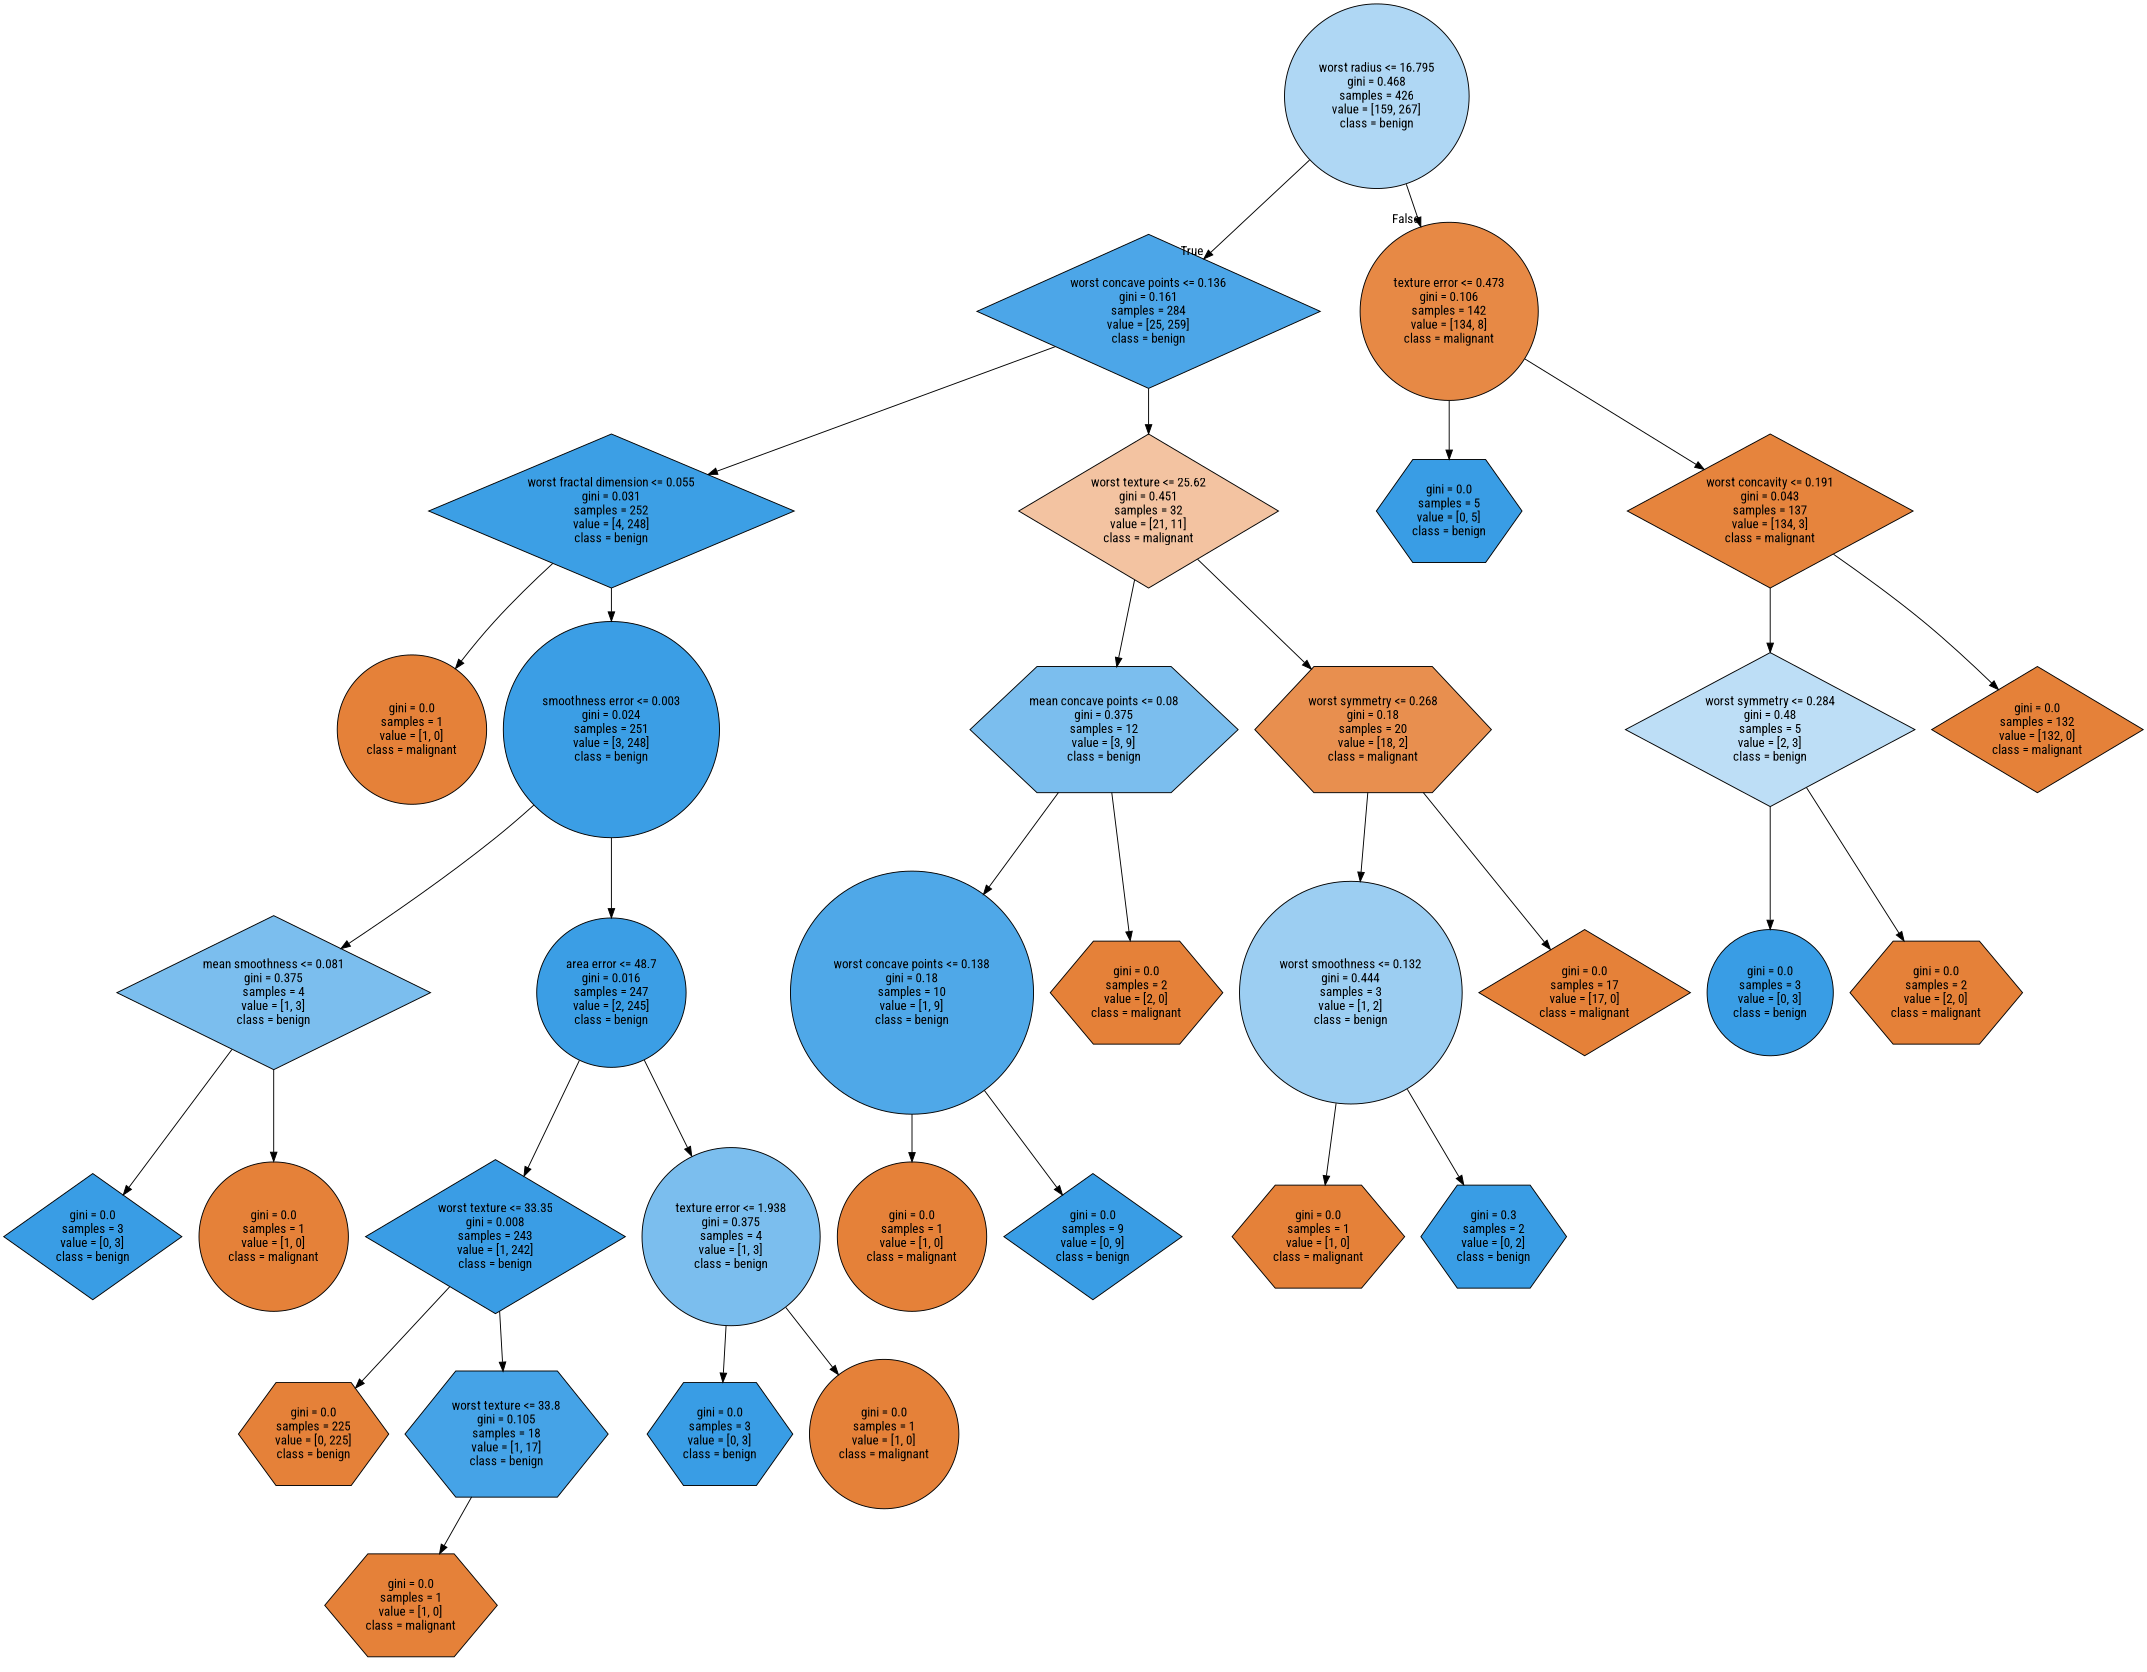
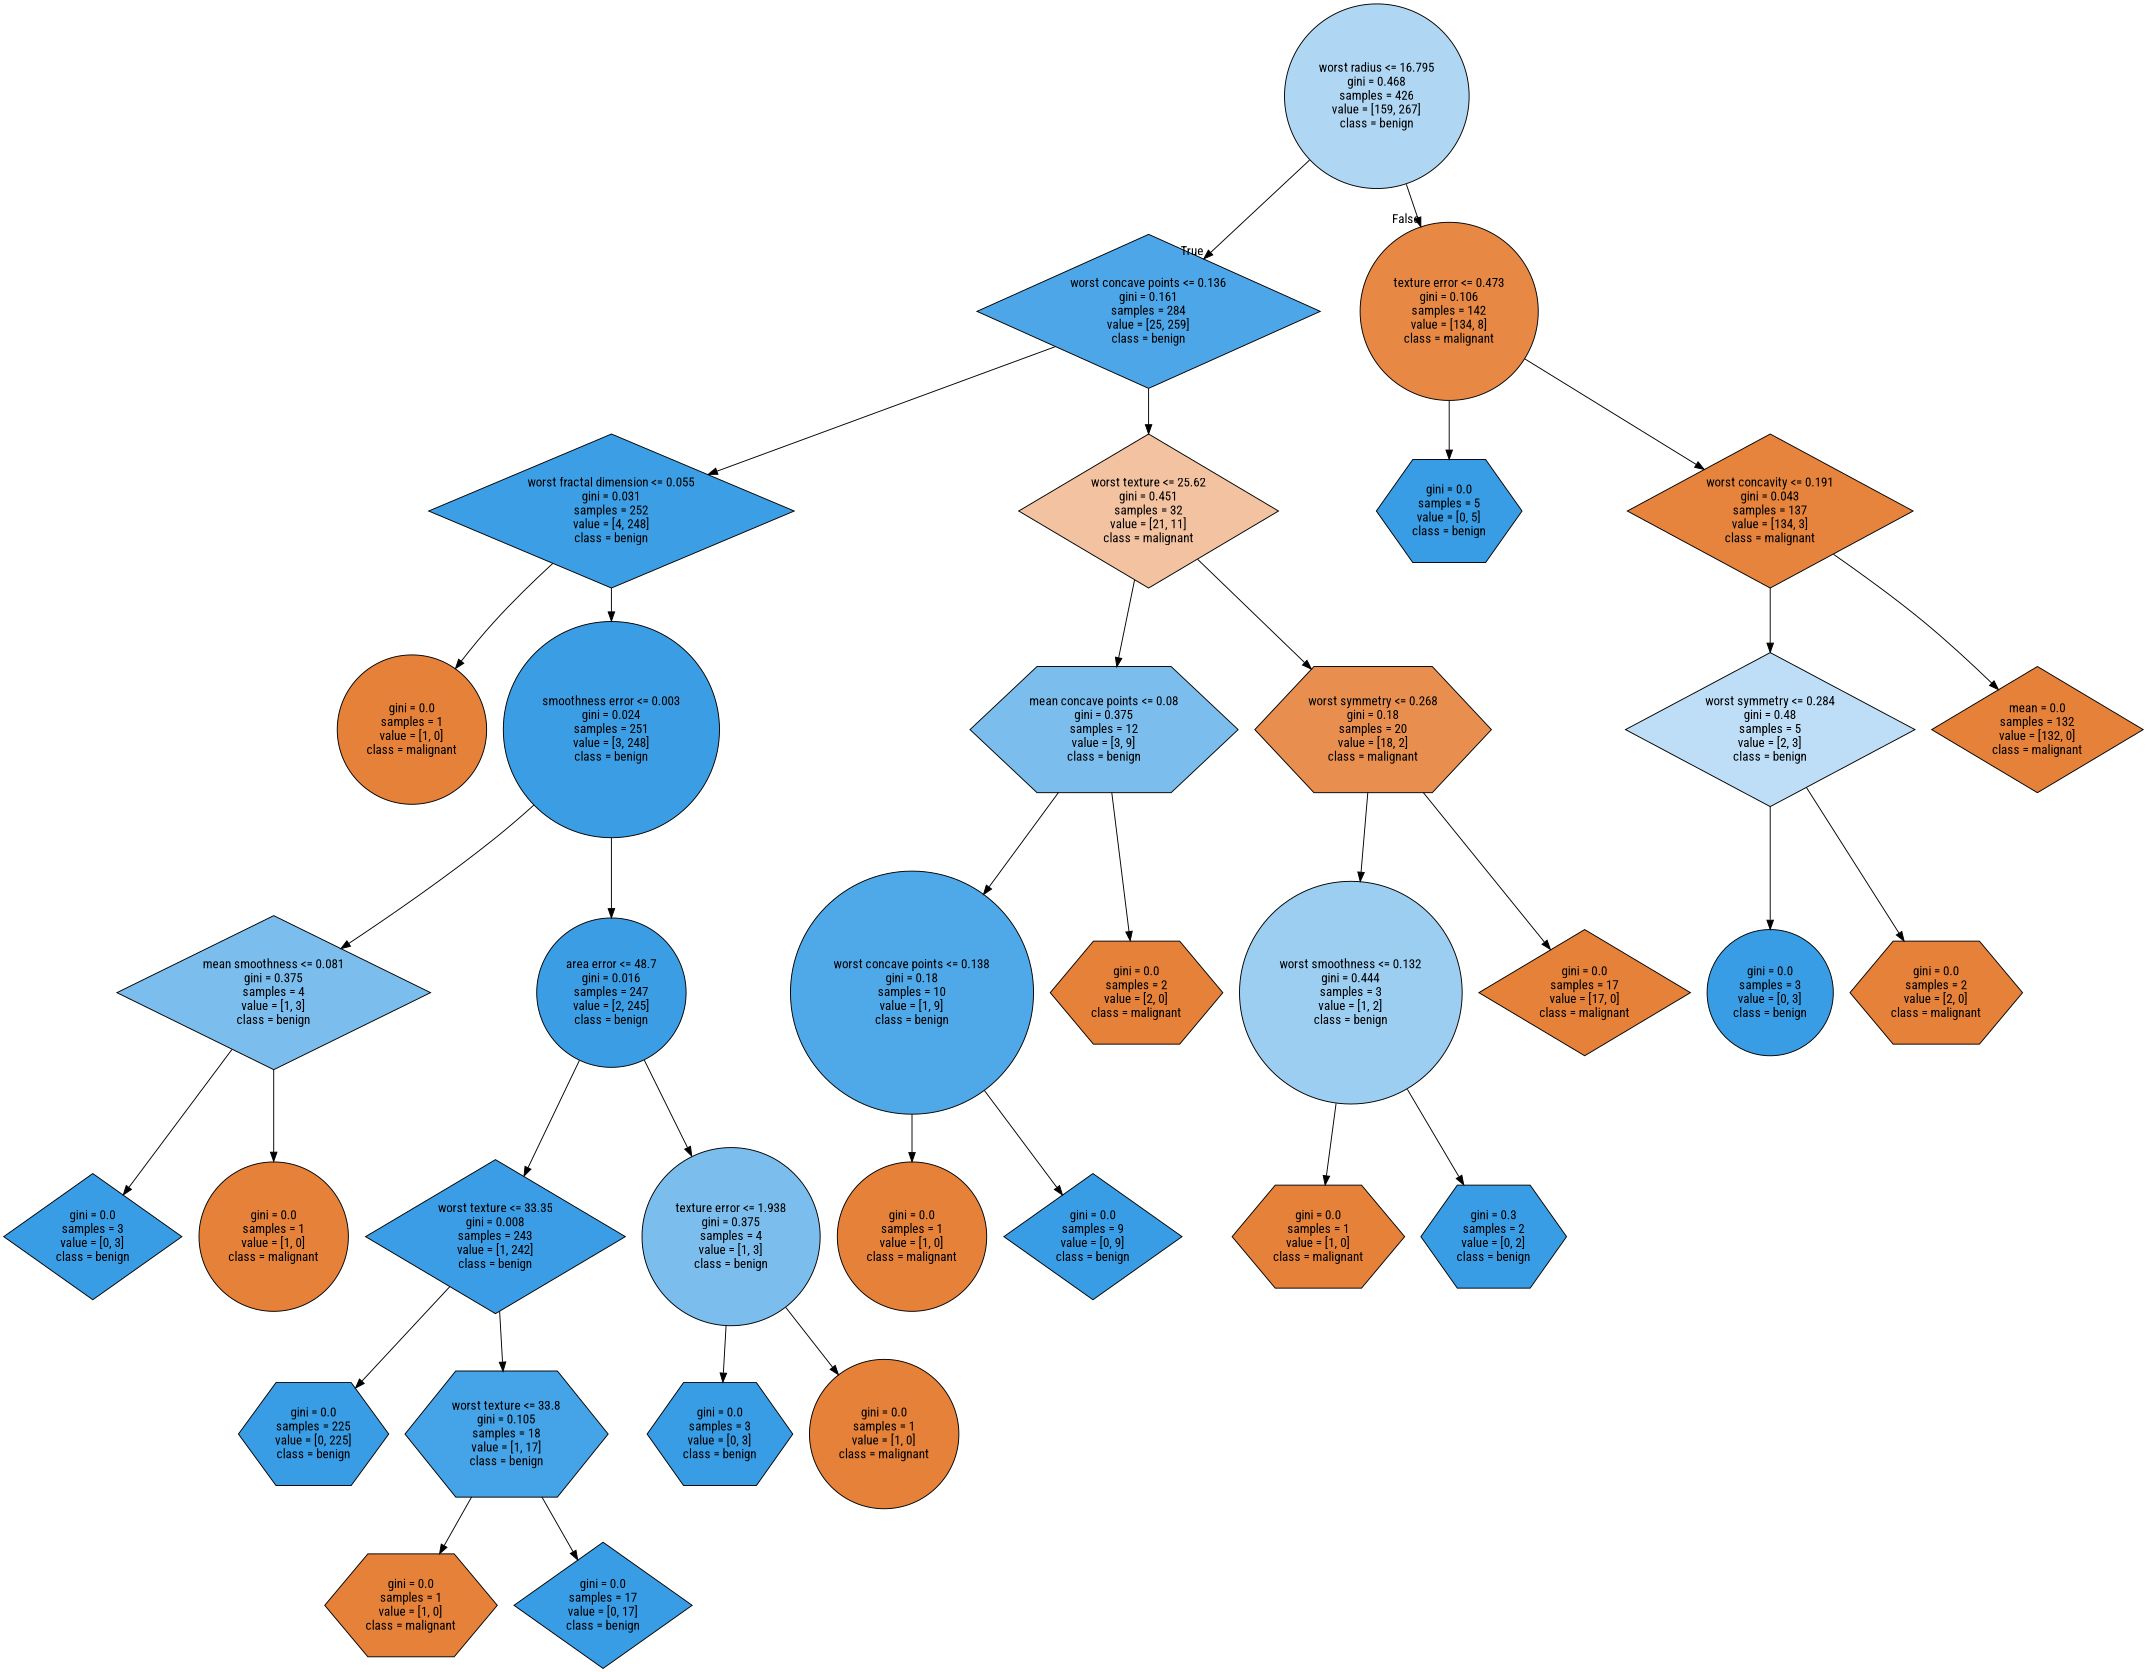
node "gini = 0.0 samples = 132 value = [132, 0] class = malignant": label "gini = 0.0 samples = 132 value = [132, 0] class = malignant" -> "mean = 0.0 samples = 132 value = [132, 0] class = malignant"
node "gini = 0.0 samples = 225 value = [0, 225] class = benign": fillcolor #e58139 -> #399de5
node "gini = 0.0 samples = 17 value = [0, 17] class = benign": added
